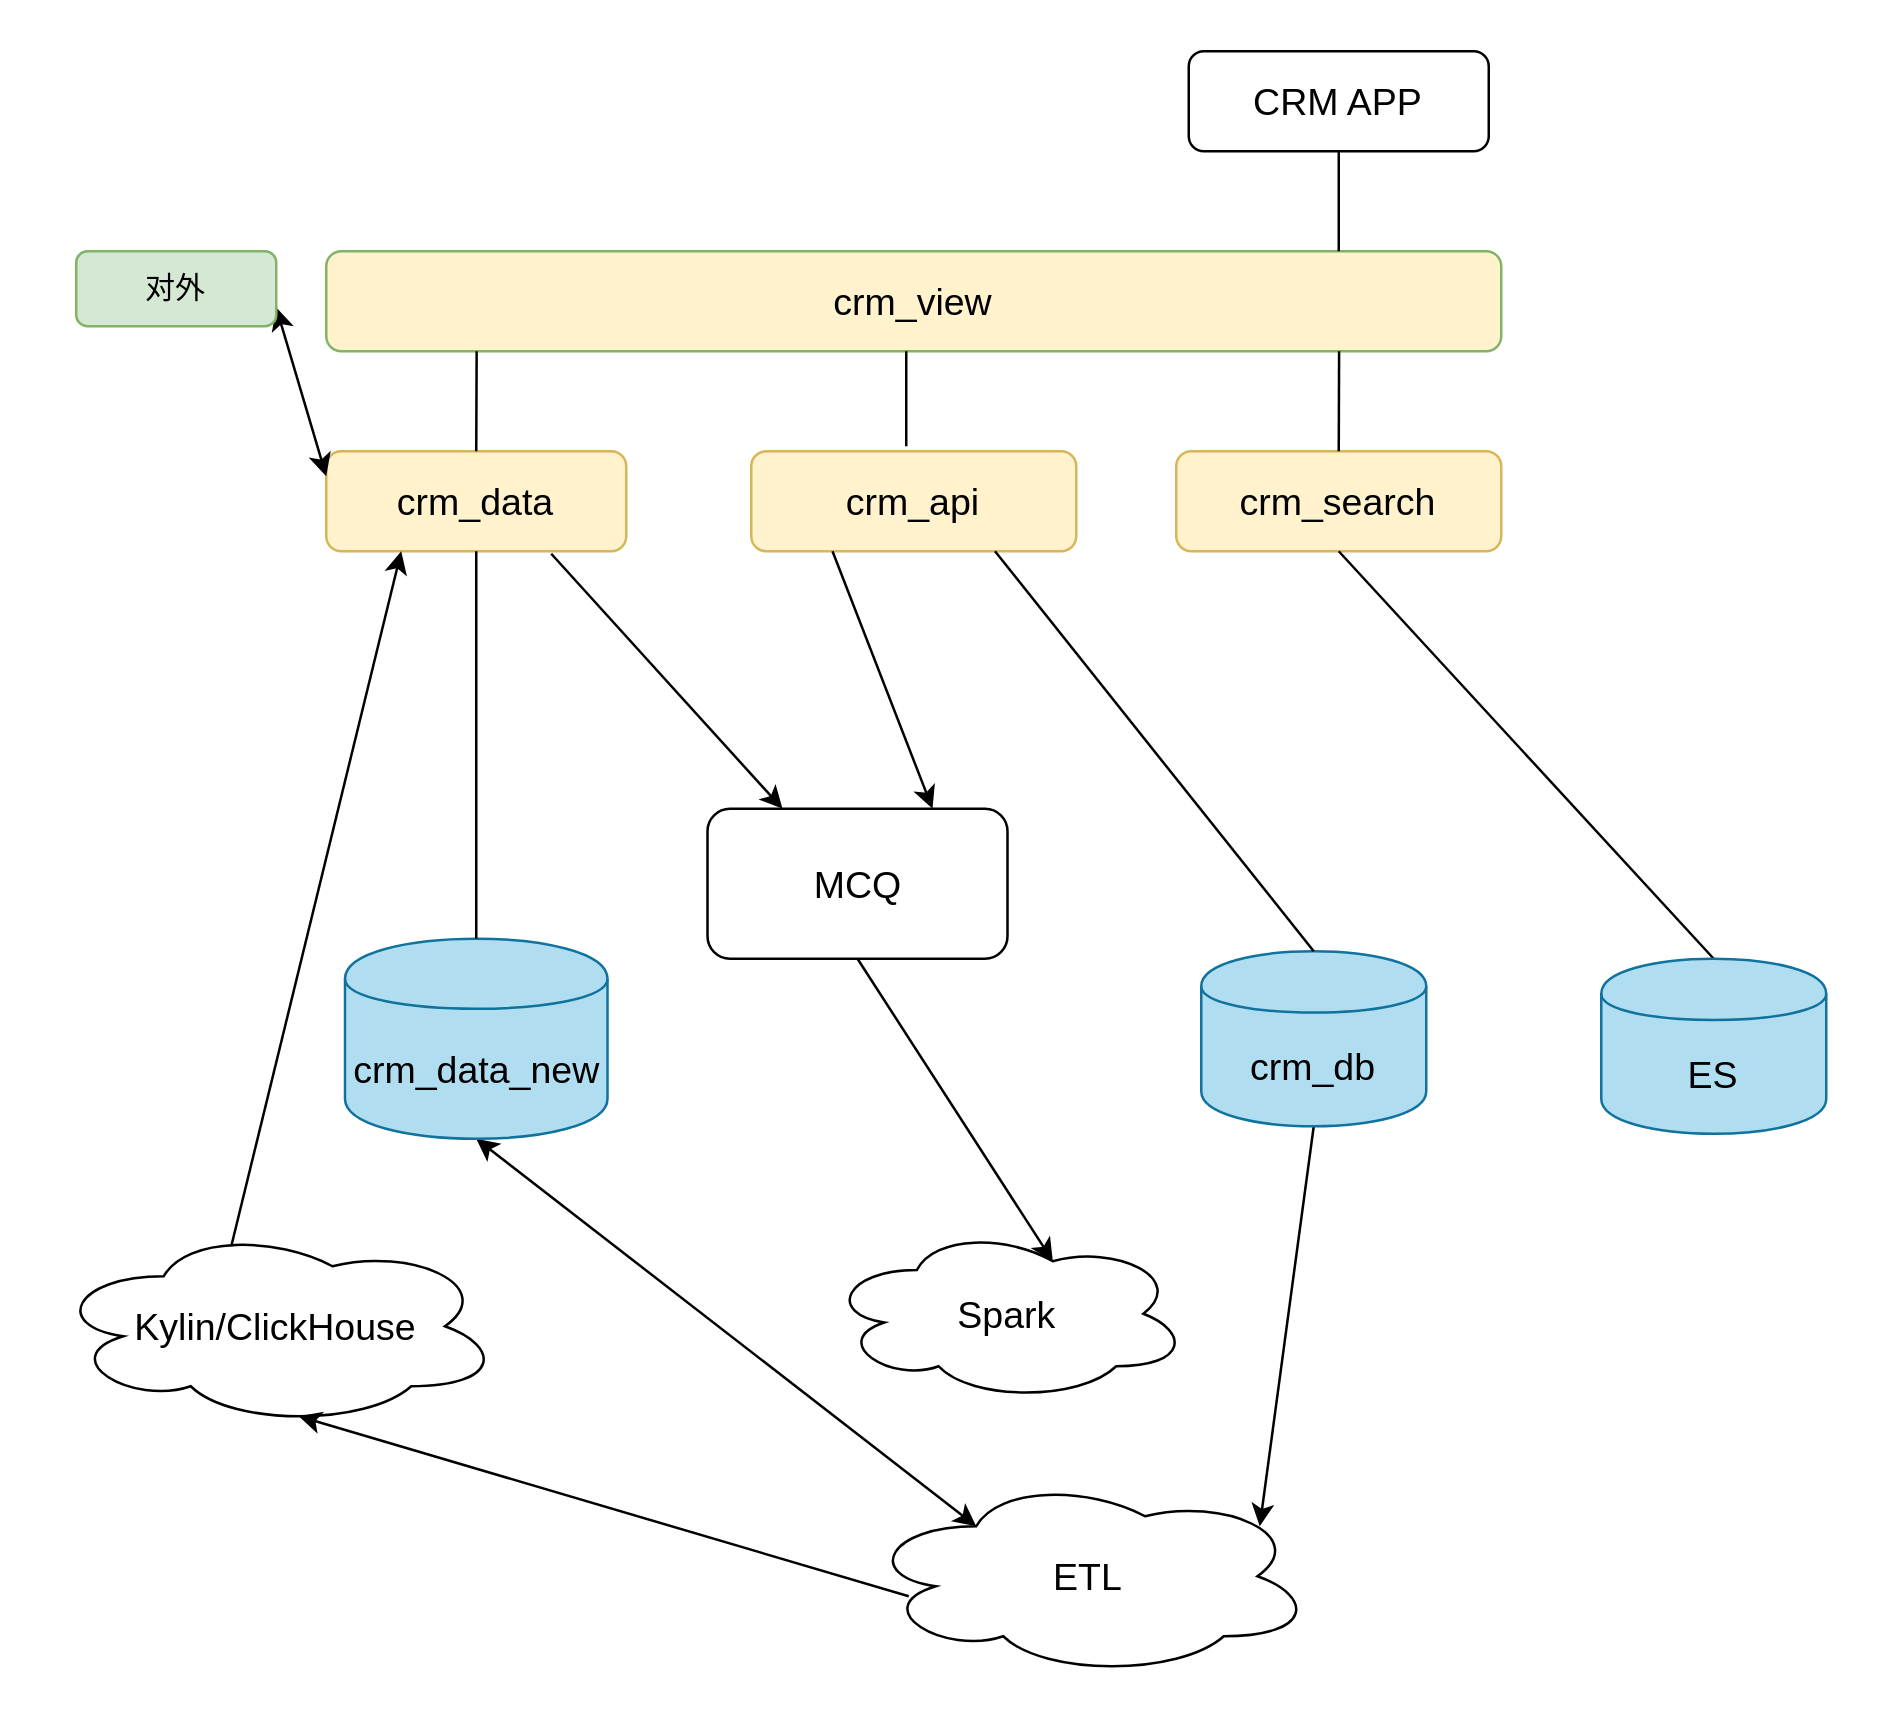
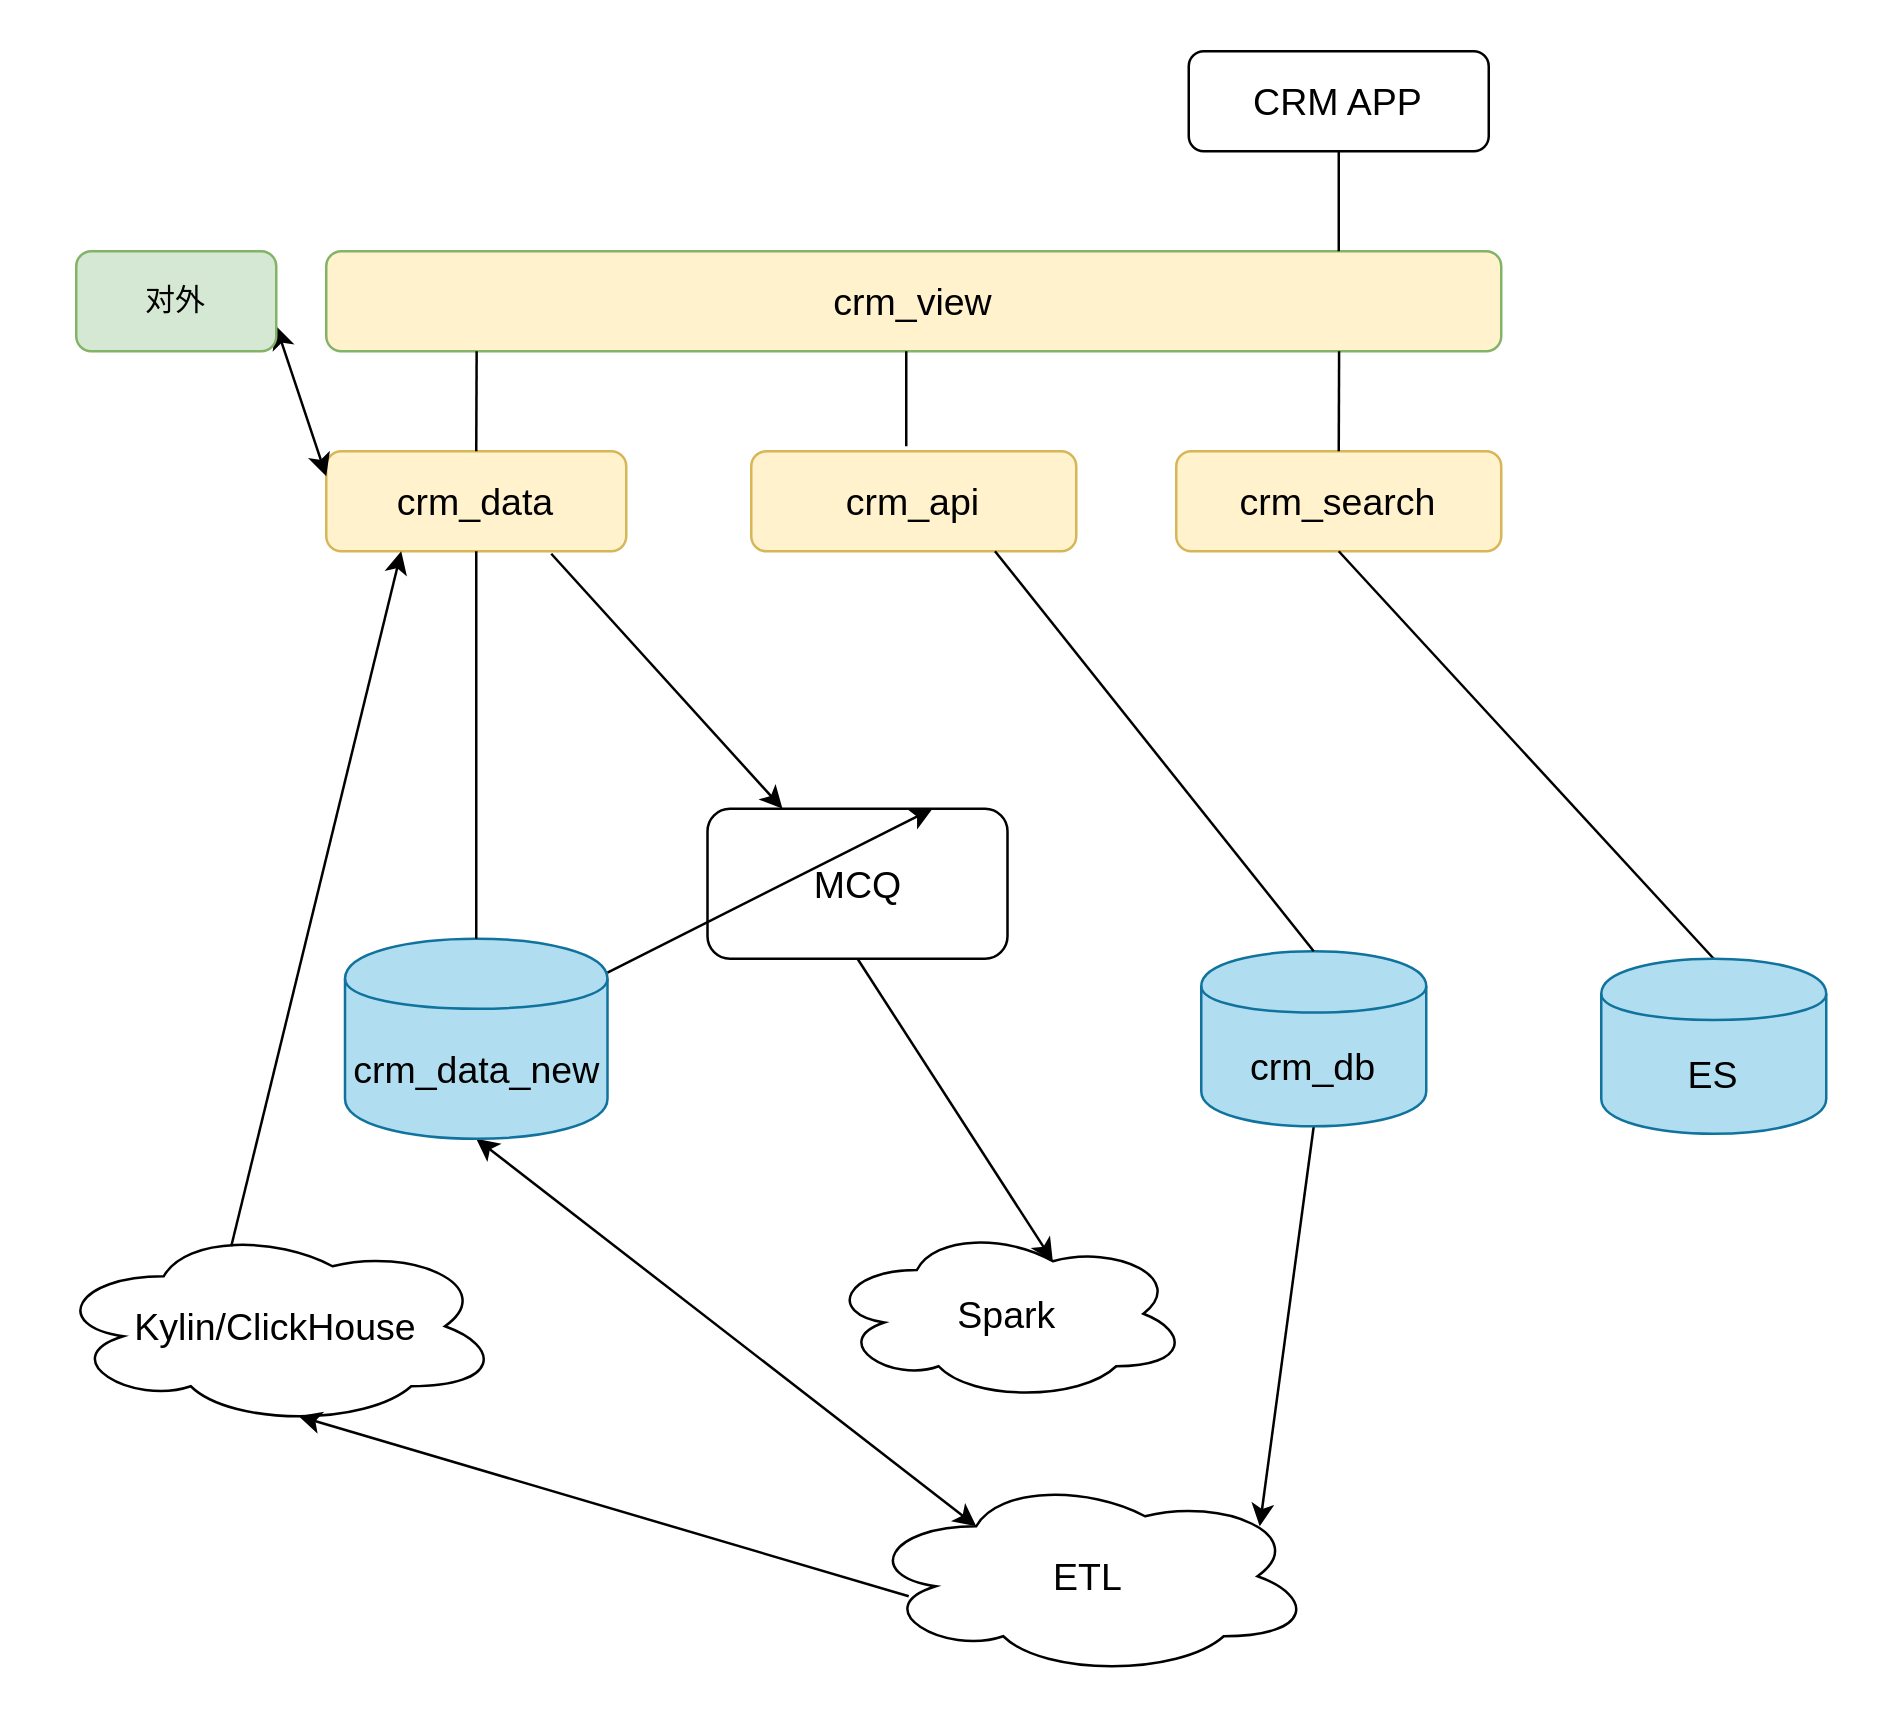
node "对外": size 200x75 -> 200x100
edge "crm_api" -> "MCQ": now "crm_data_new" -> "MCQ"
